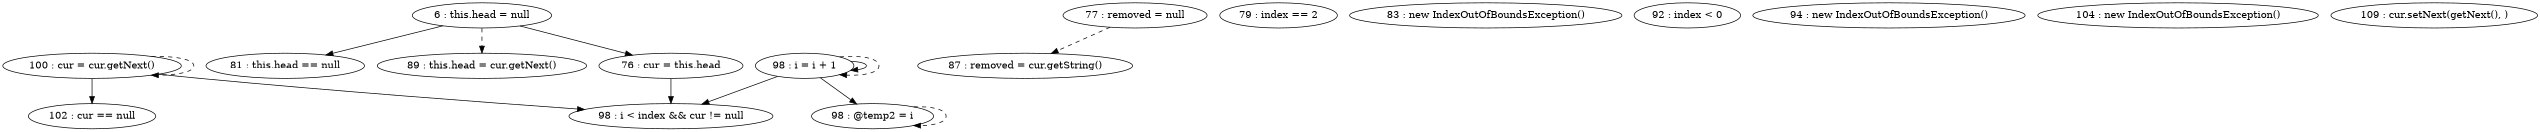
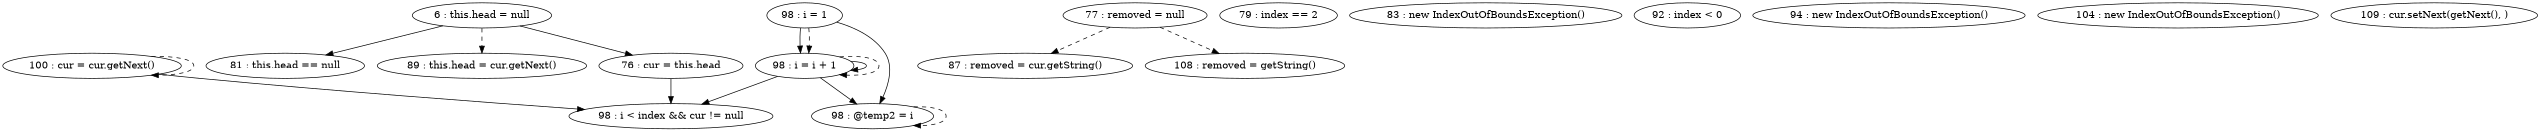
node "98 : i = 1": added
node "108 : removed = getString()": added
node "102 : cur == null": removed
